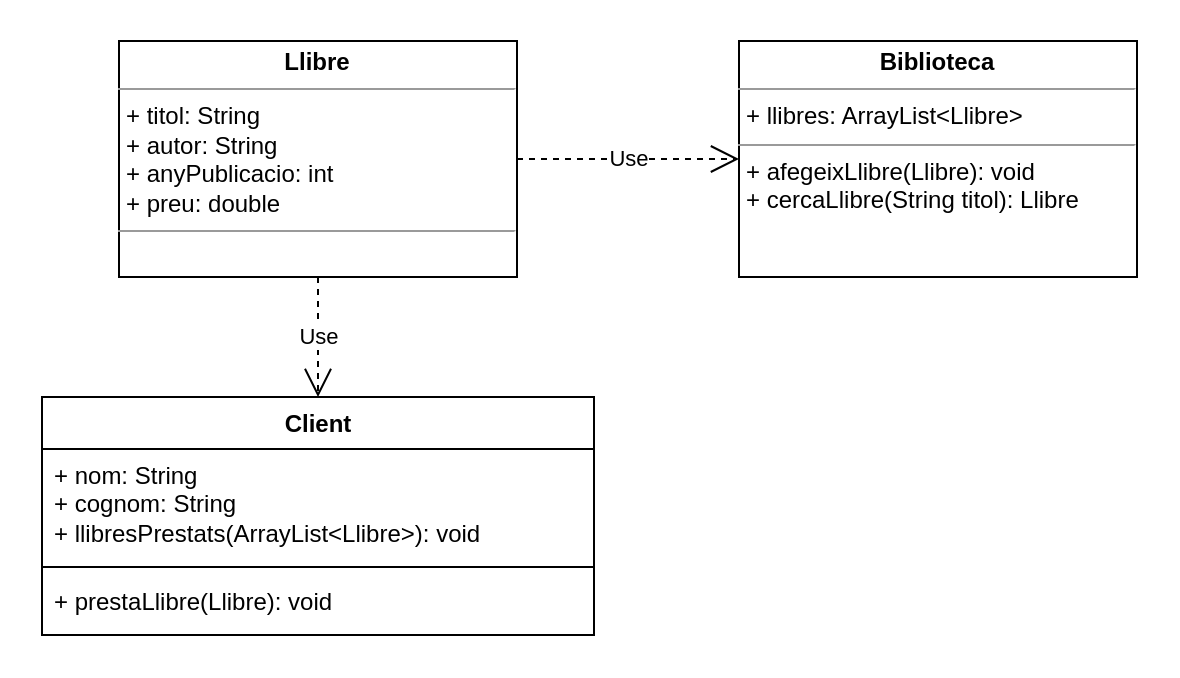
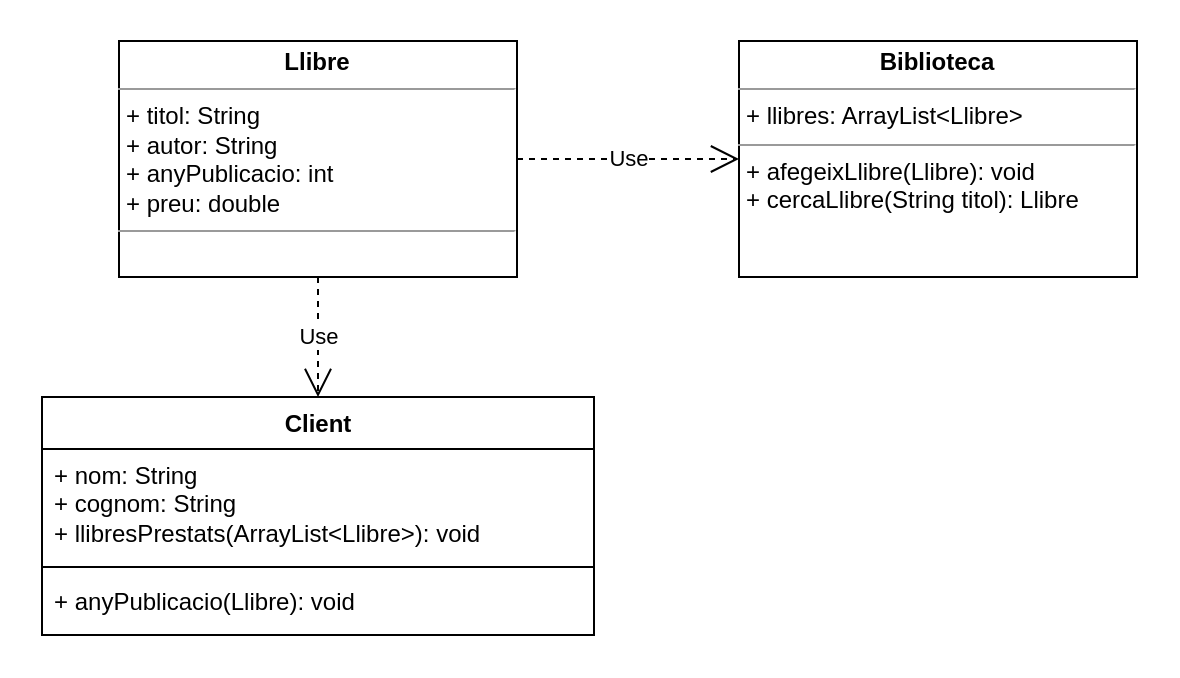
node "+ prestaLlibre(Llibre): void": label "+ prestaLlibre(Llibre): void" -> "+ anyPublicacio(Llibre): void"
